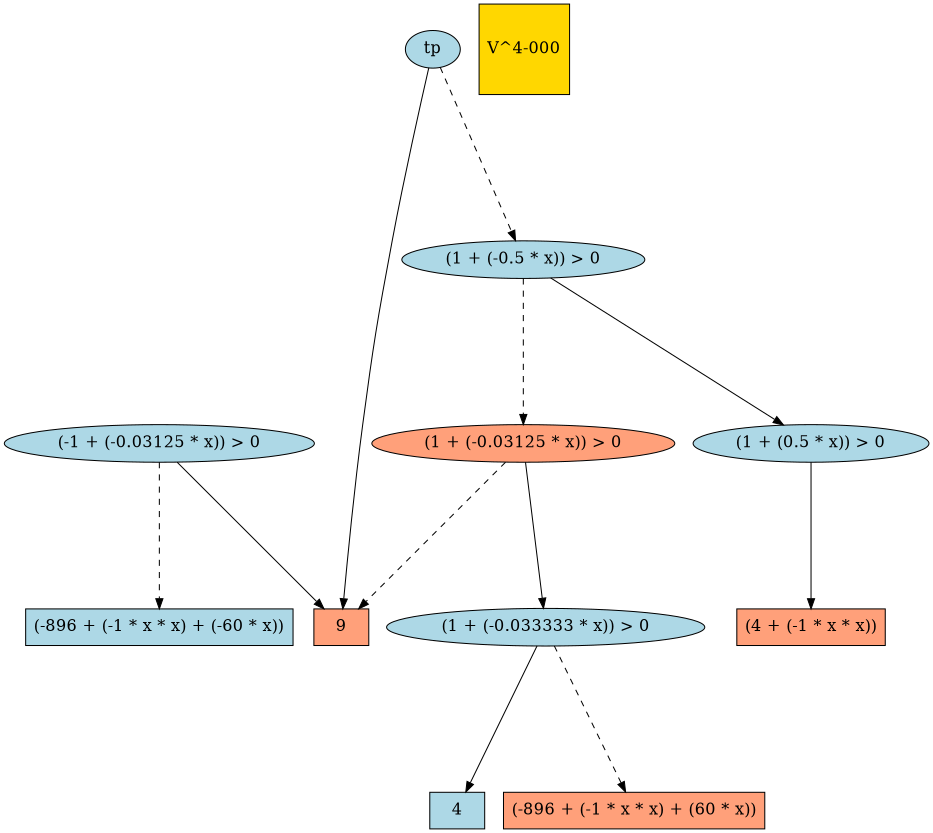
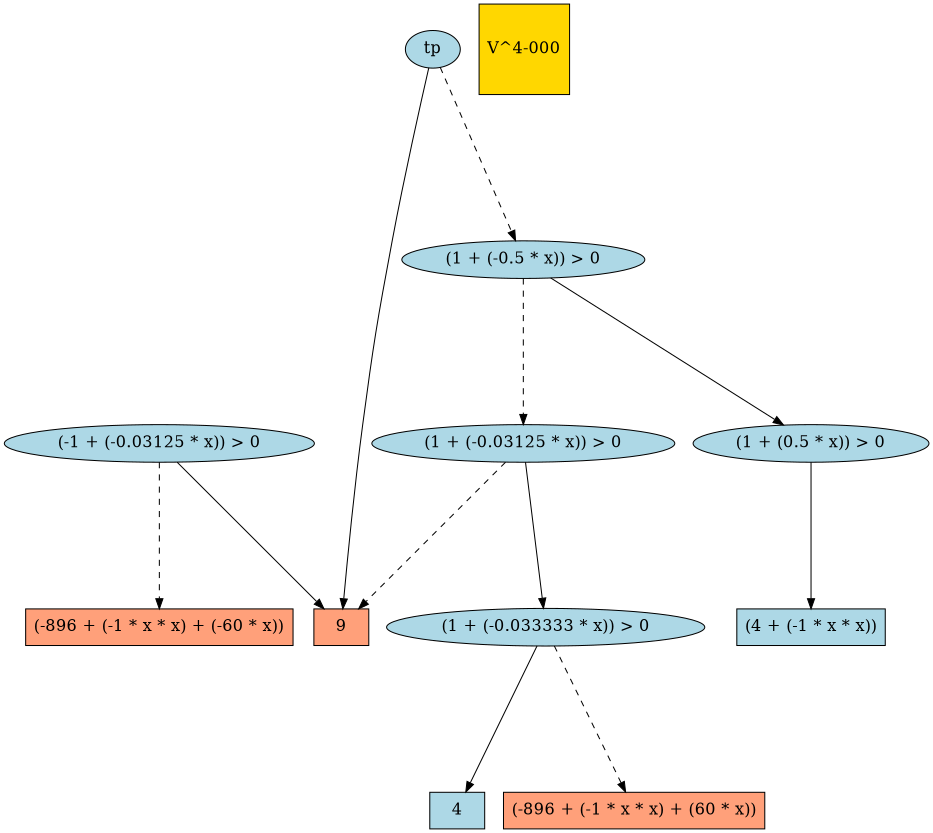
node "(1 + (-0.03125 * x)) > 0": fillcolor lightsalmon -> lightblue
node "(-896 + (-1 * x * x) + (-60 * x))": fillcolor lightblue -> lightsalmon
node "(4 + (-1 * x * x))": fillcolor lightsalmon -> lightblue
